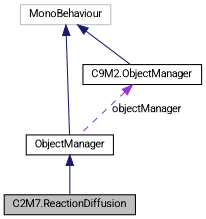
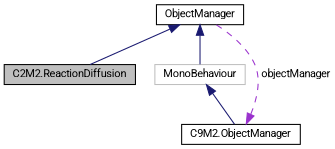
edge "ObjectManager" -> "MonoBehaviour": reversed
node "C2M7.ReactionDiffusion": label "C2M7.ReactionDiffusion" -> "C2M2.ReactionDiffusion"
